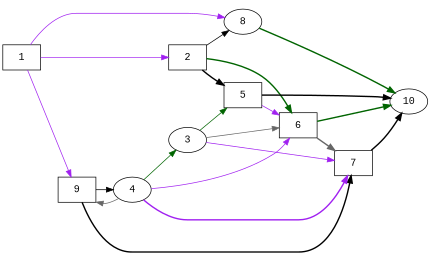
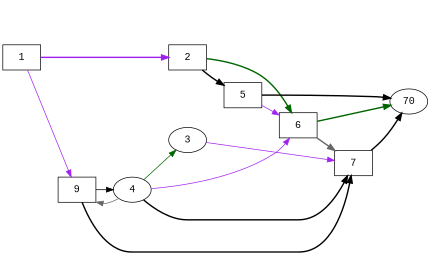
node "8": removed
edge "1" -> "2": style solid -> bold
node "10": label "10" -> "70"
edge "3" -> "5": removed
edge "3" -> "6": removed
edge "4" -> "7": color purple -> black
